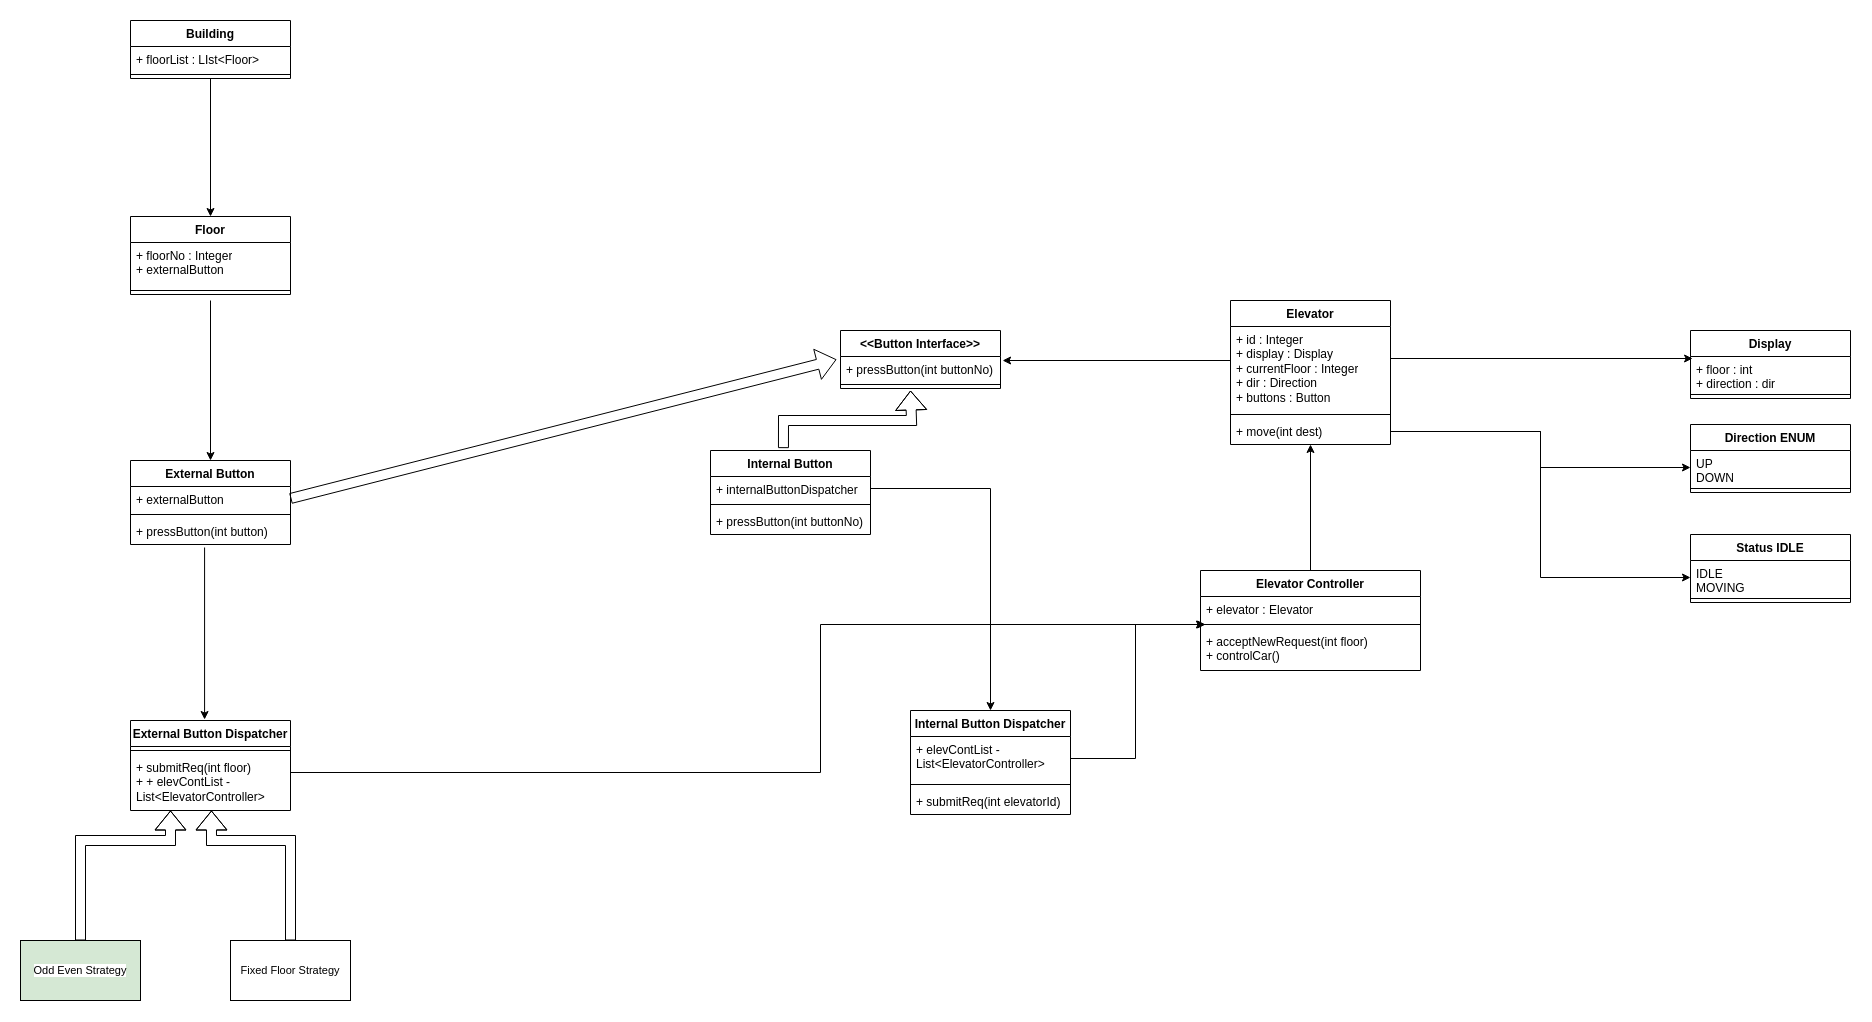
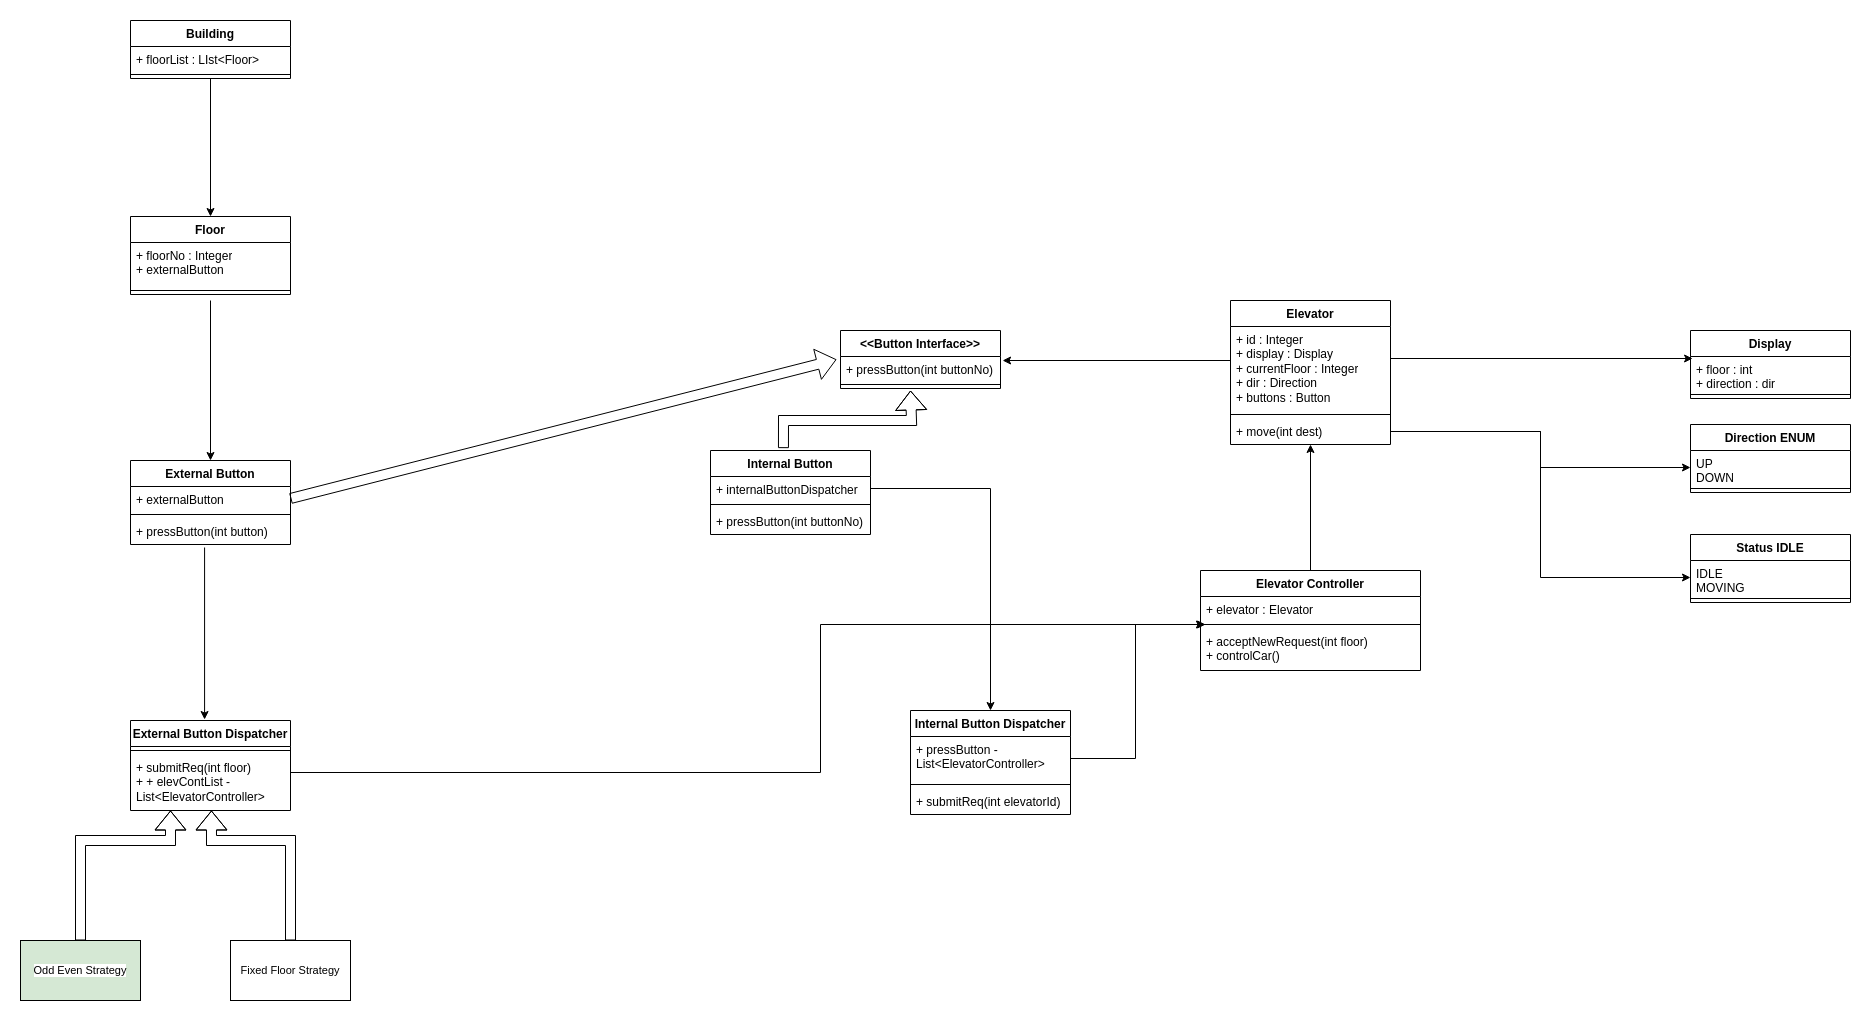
node "+ elevContList - List<ElevatorController>": label "+ elevContList - List<ElevatorController>" -> "+ pressButton - List<ElevatorController>"
